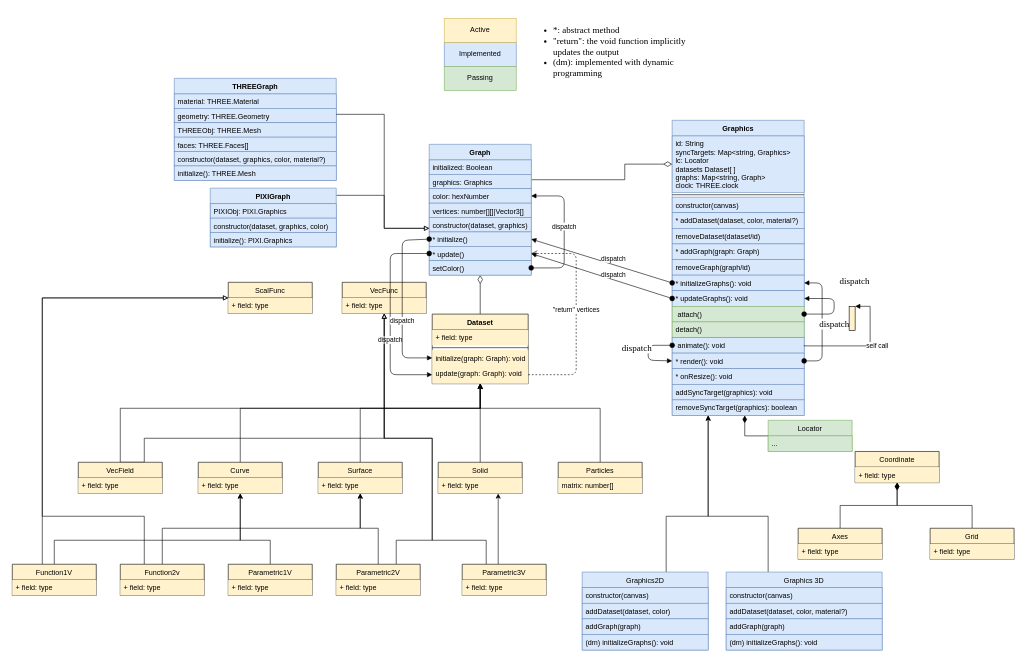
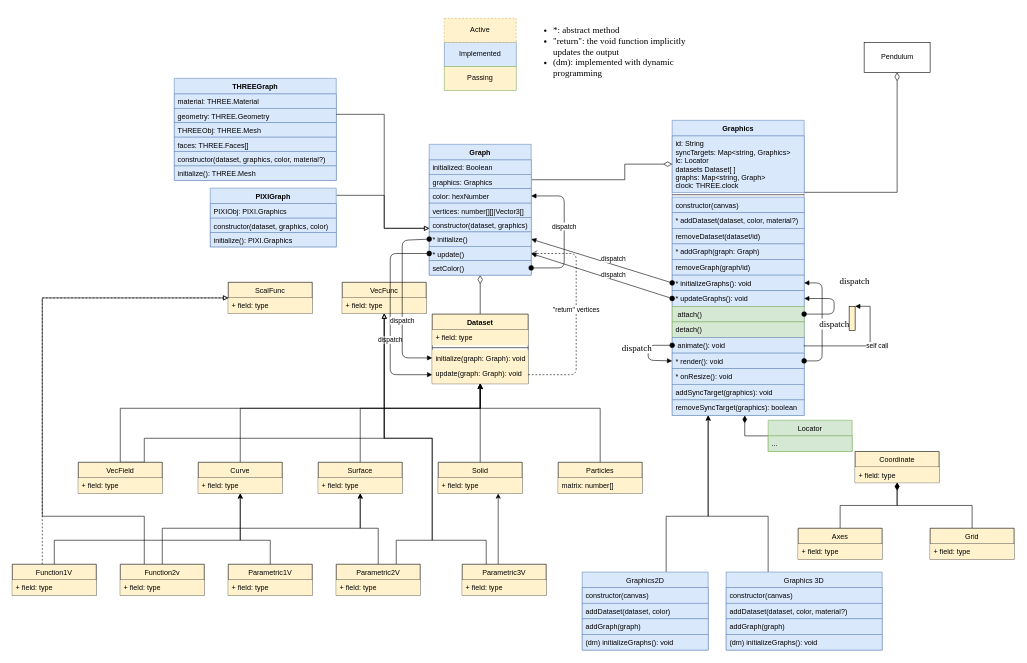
node "Active": style solid -> dashed
node "Pendulum": added
node "Passing": fillcolor #d5e8d4 -> #fff2cc
edge "Graphics" -> "Pendulum": added
edge "Function1V" -> "ScalFunc": style solid -> dashed
